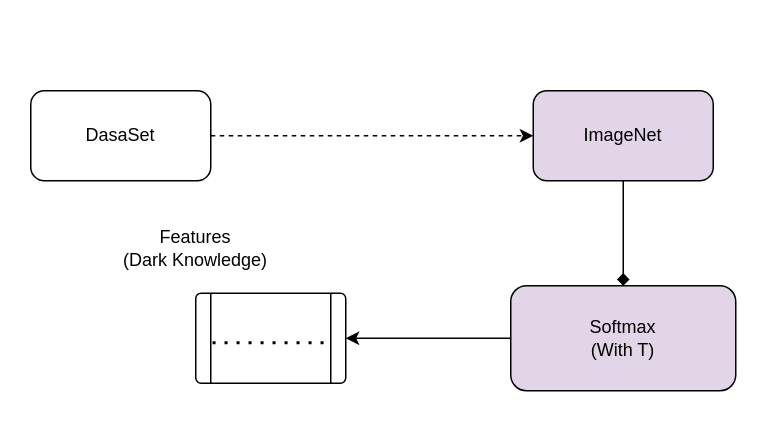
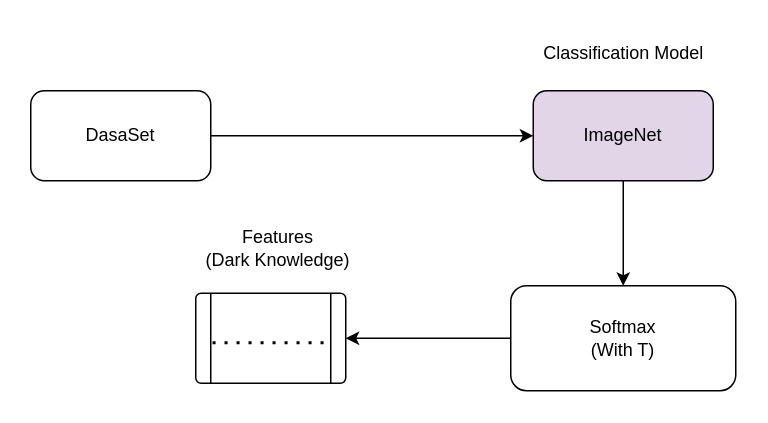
node "Classification Model": added
edge "DasaSet" -> "ImageNet": style dashed -> solid
node "Features (Dark Knowledge)": moved (196, 248) -> (278, 248)
edge "ImageNet" -> "Softmax (With T)": arrowhead diamond -> classic
node "Softmax (With T)": fillcolor #e1d5e7 -> #ffffff
